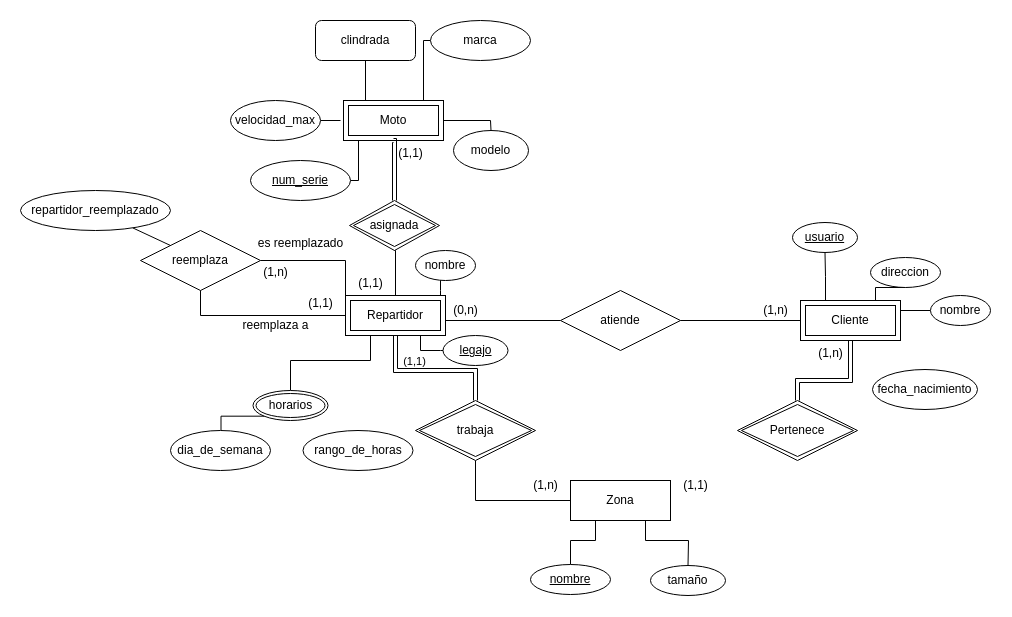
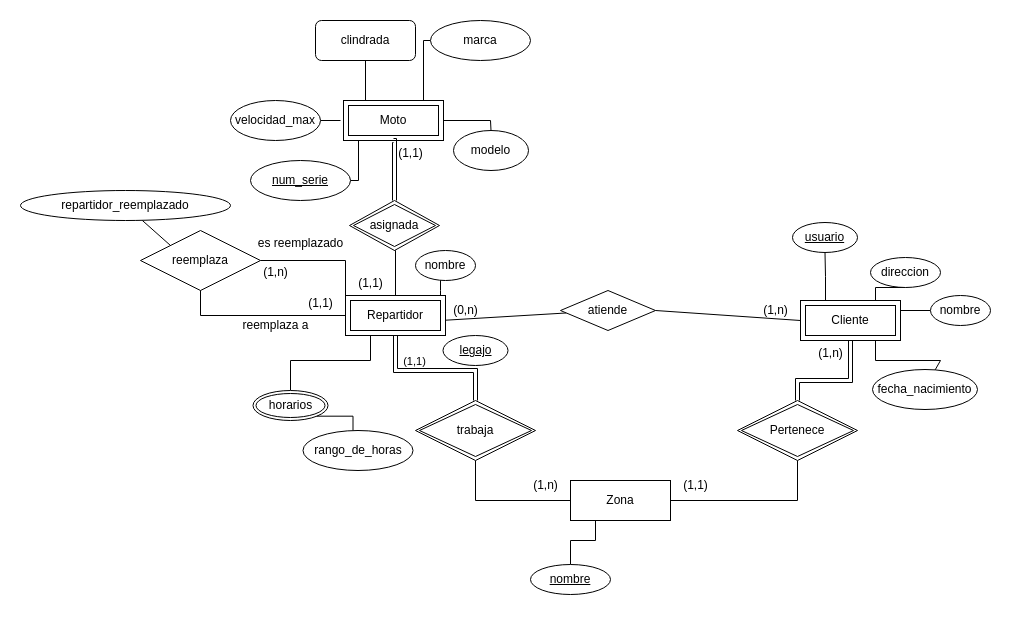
node "repartidor_reemplazado": size 150x40 -> 210x30
node "atiende": size 120x60 -> 95x40
edge "Repartidor" -- "legajo": removed
edge "Cliente" -- "fecha_nacimiento": added
edge "horarios" -- "dia_de_semana": removed
edge "horarios" -- "rango_de_horas": added
node "dia_de_semana": removed
edge "Pertenece" -- "Zona": added
edge "Zona" -- "tamaño": removed
node "tamaño": removed
